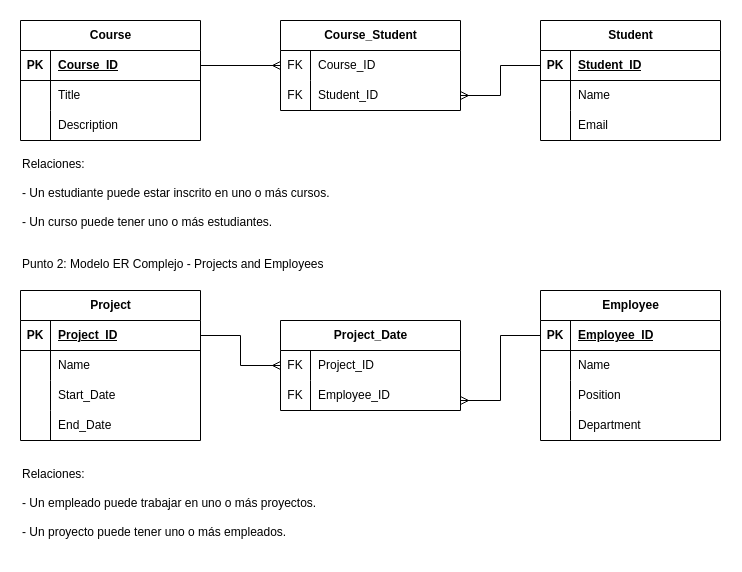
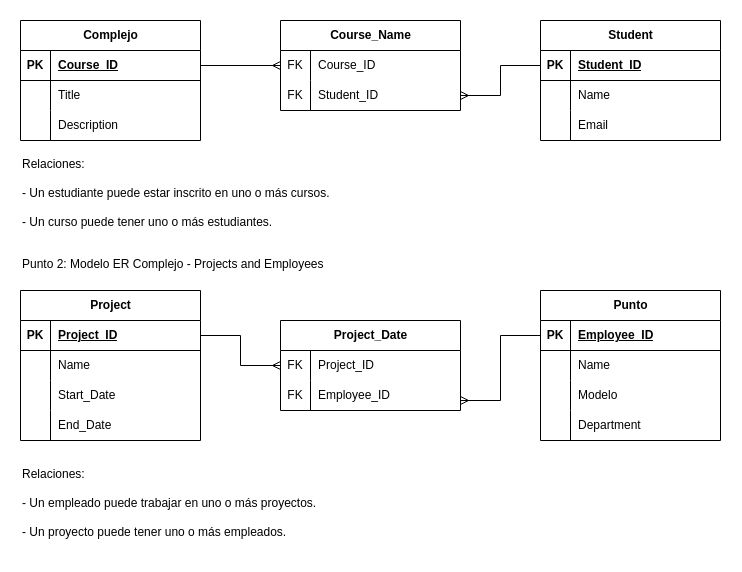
node "Course": label "Course" -> "Complejo"
node "Course_Student": label "Course_Student" -> "Course_Name"
node "Employee": label "Employee" -> "Punto"
node "Position": label "Position" -> "Modelo"
